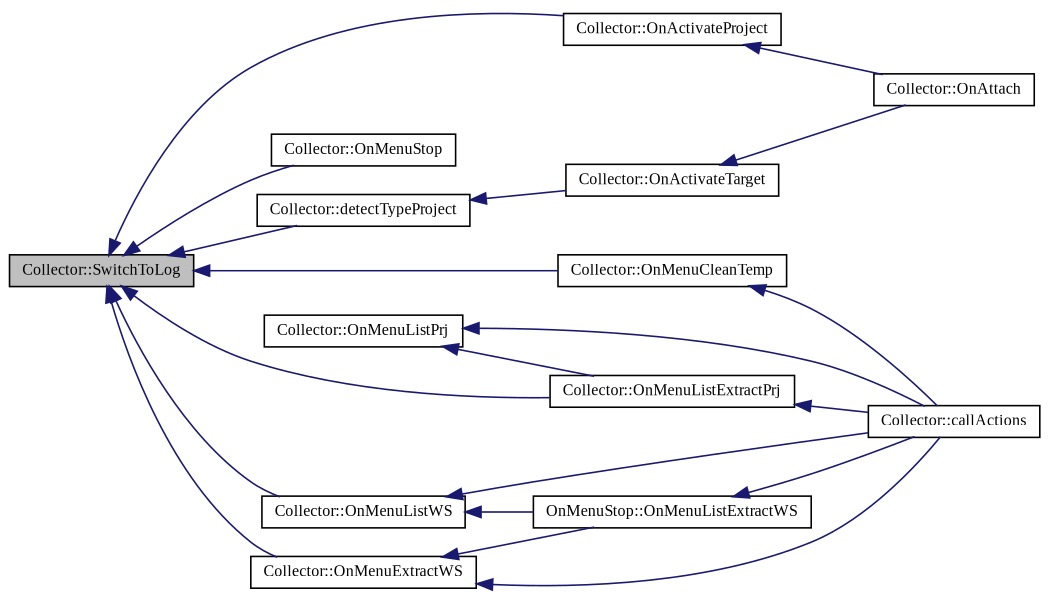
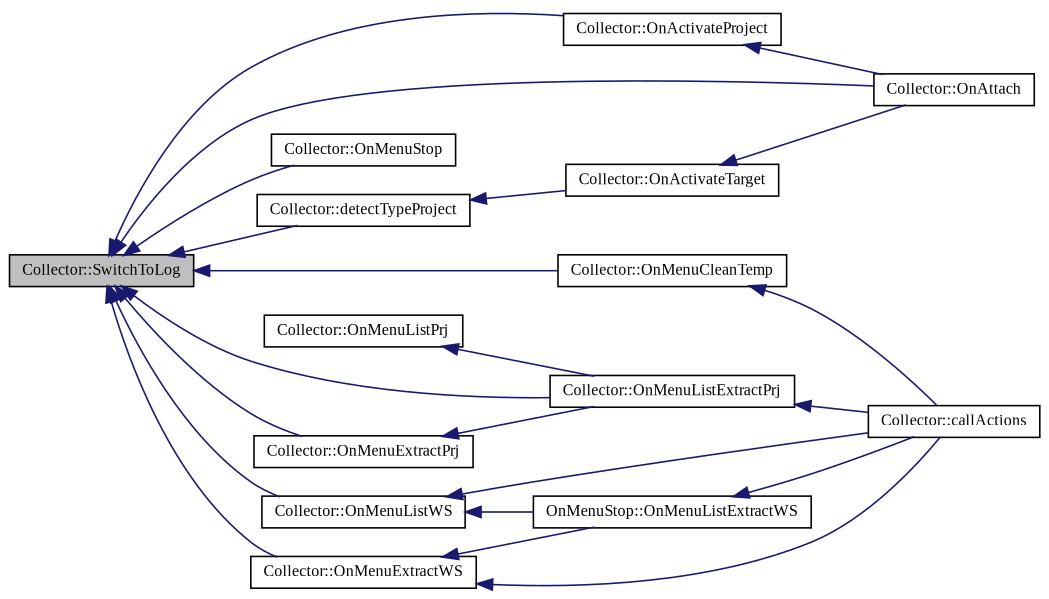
edge "Collector::OnAttach" -> "Collector::SwitchToLog": added
edge "Collector::callActions" -> "Collector::OnMenuListPrj": removed
node "Collector::OnMenuExtractPrj": added
